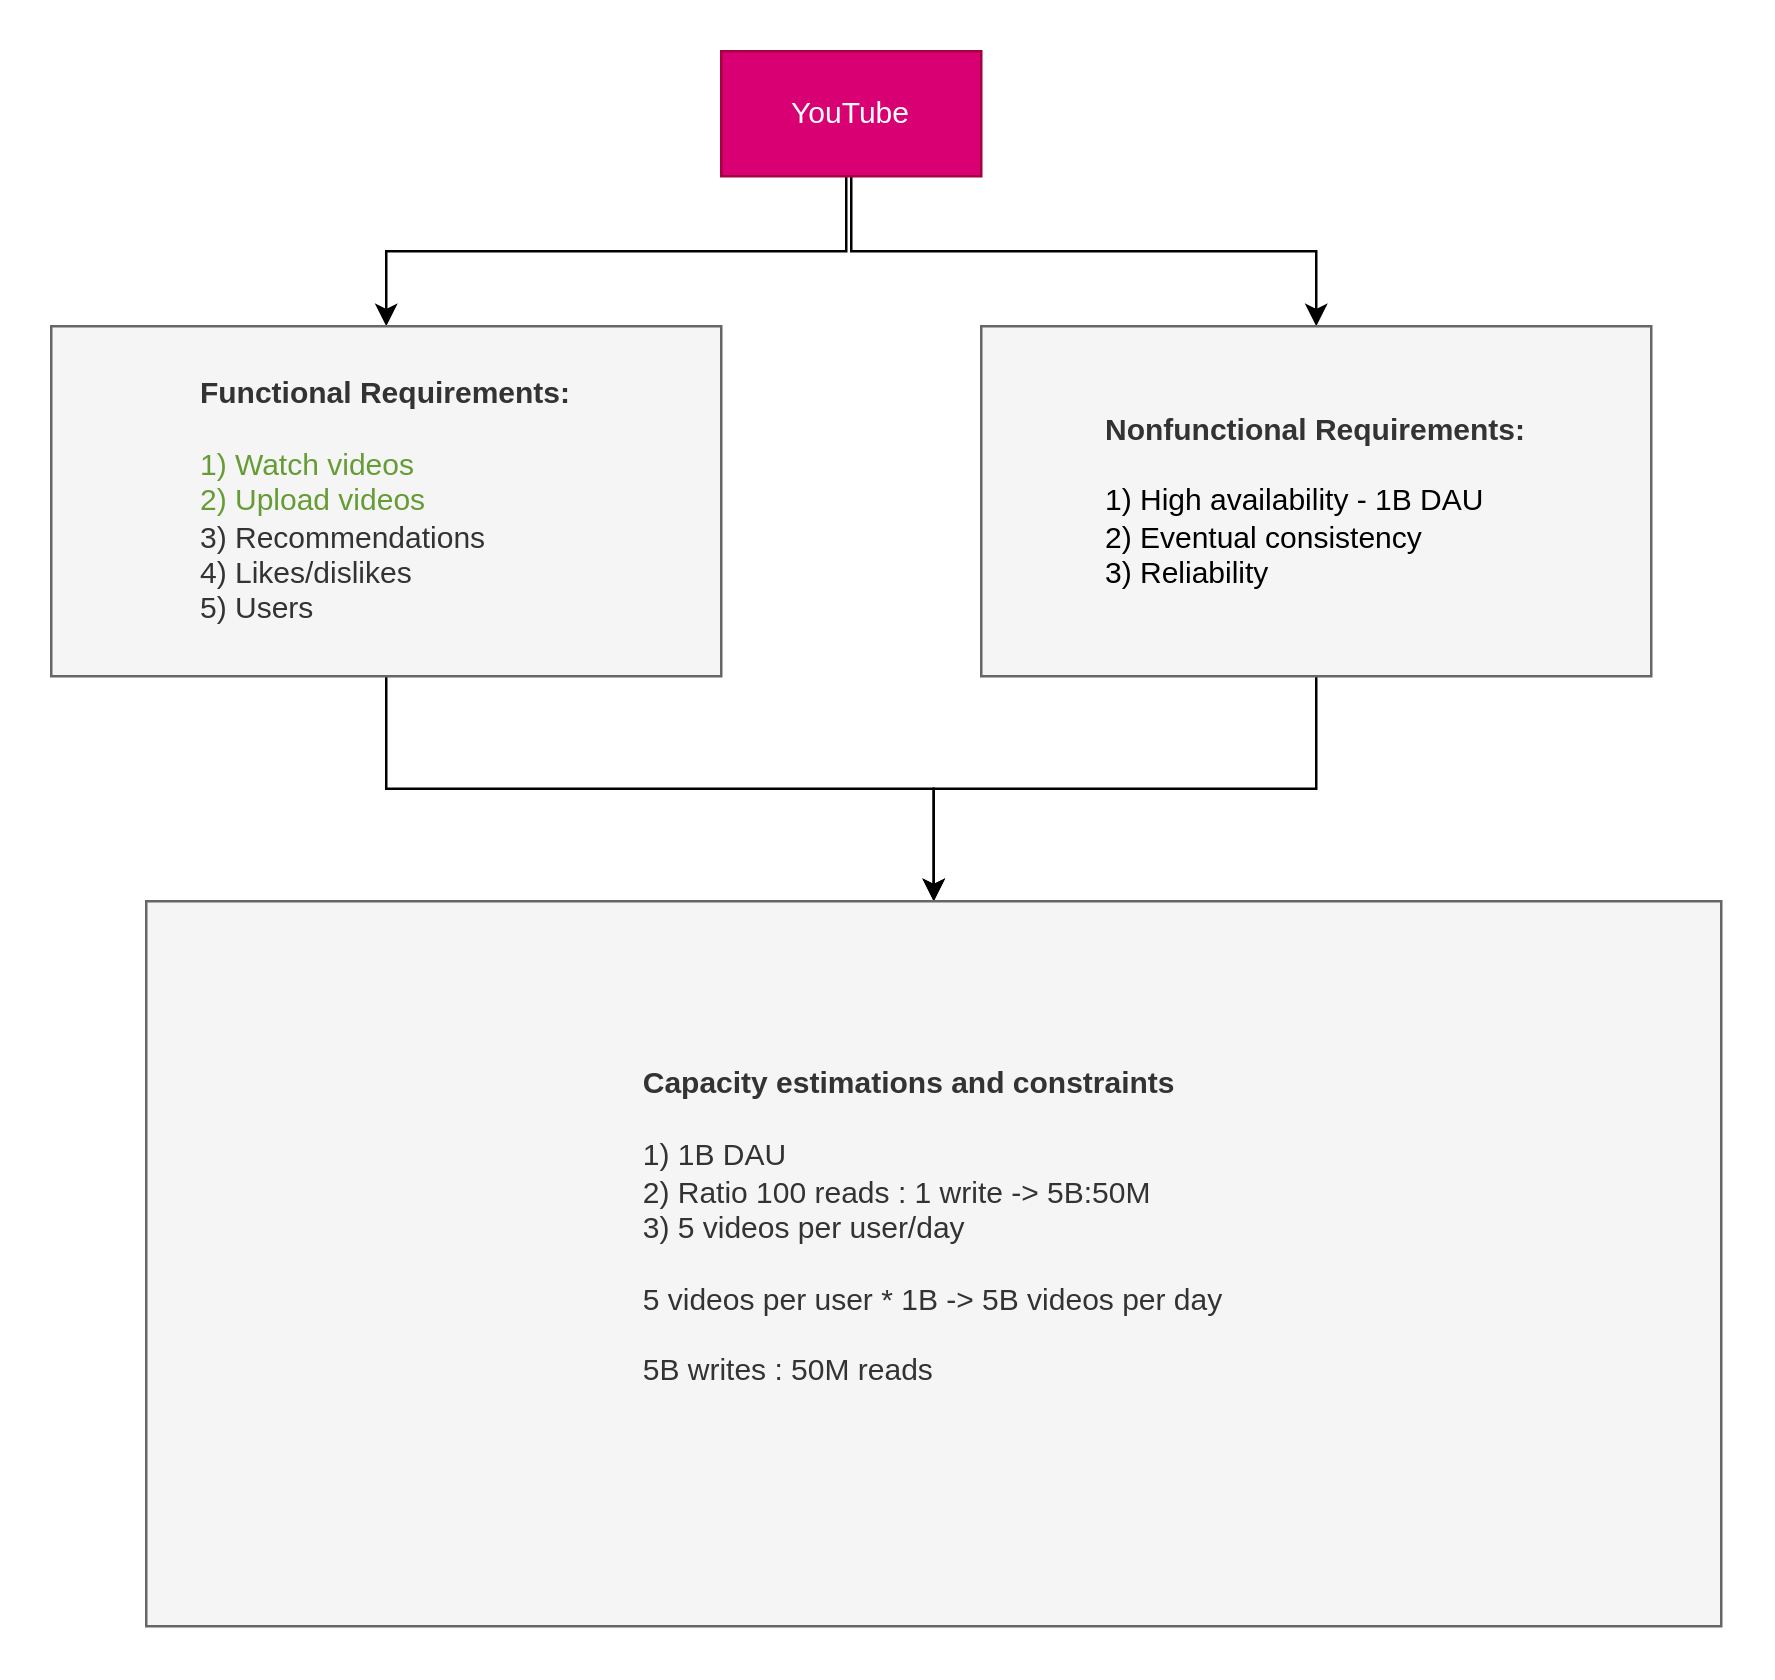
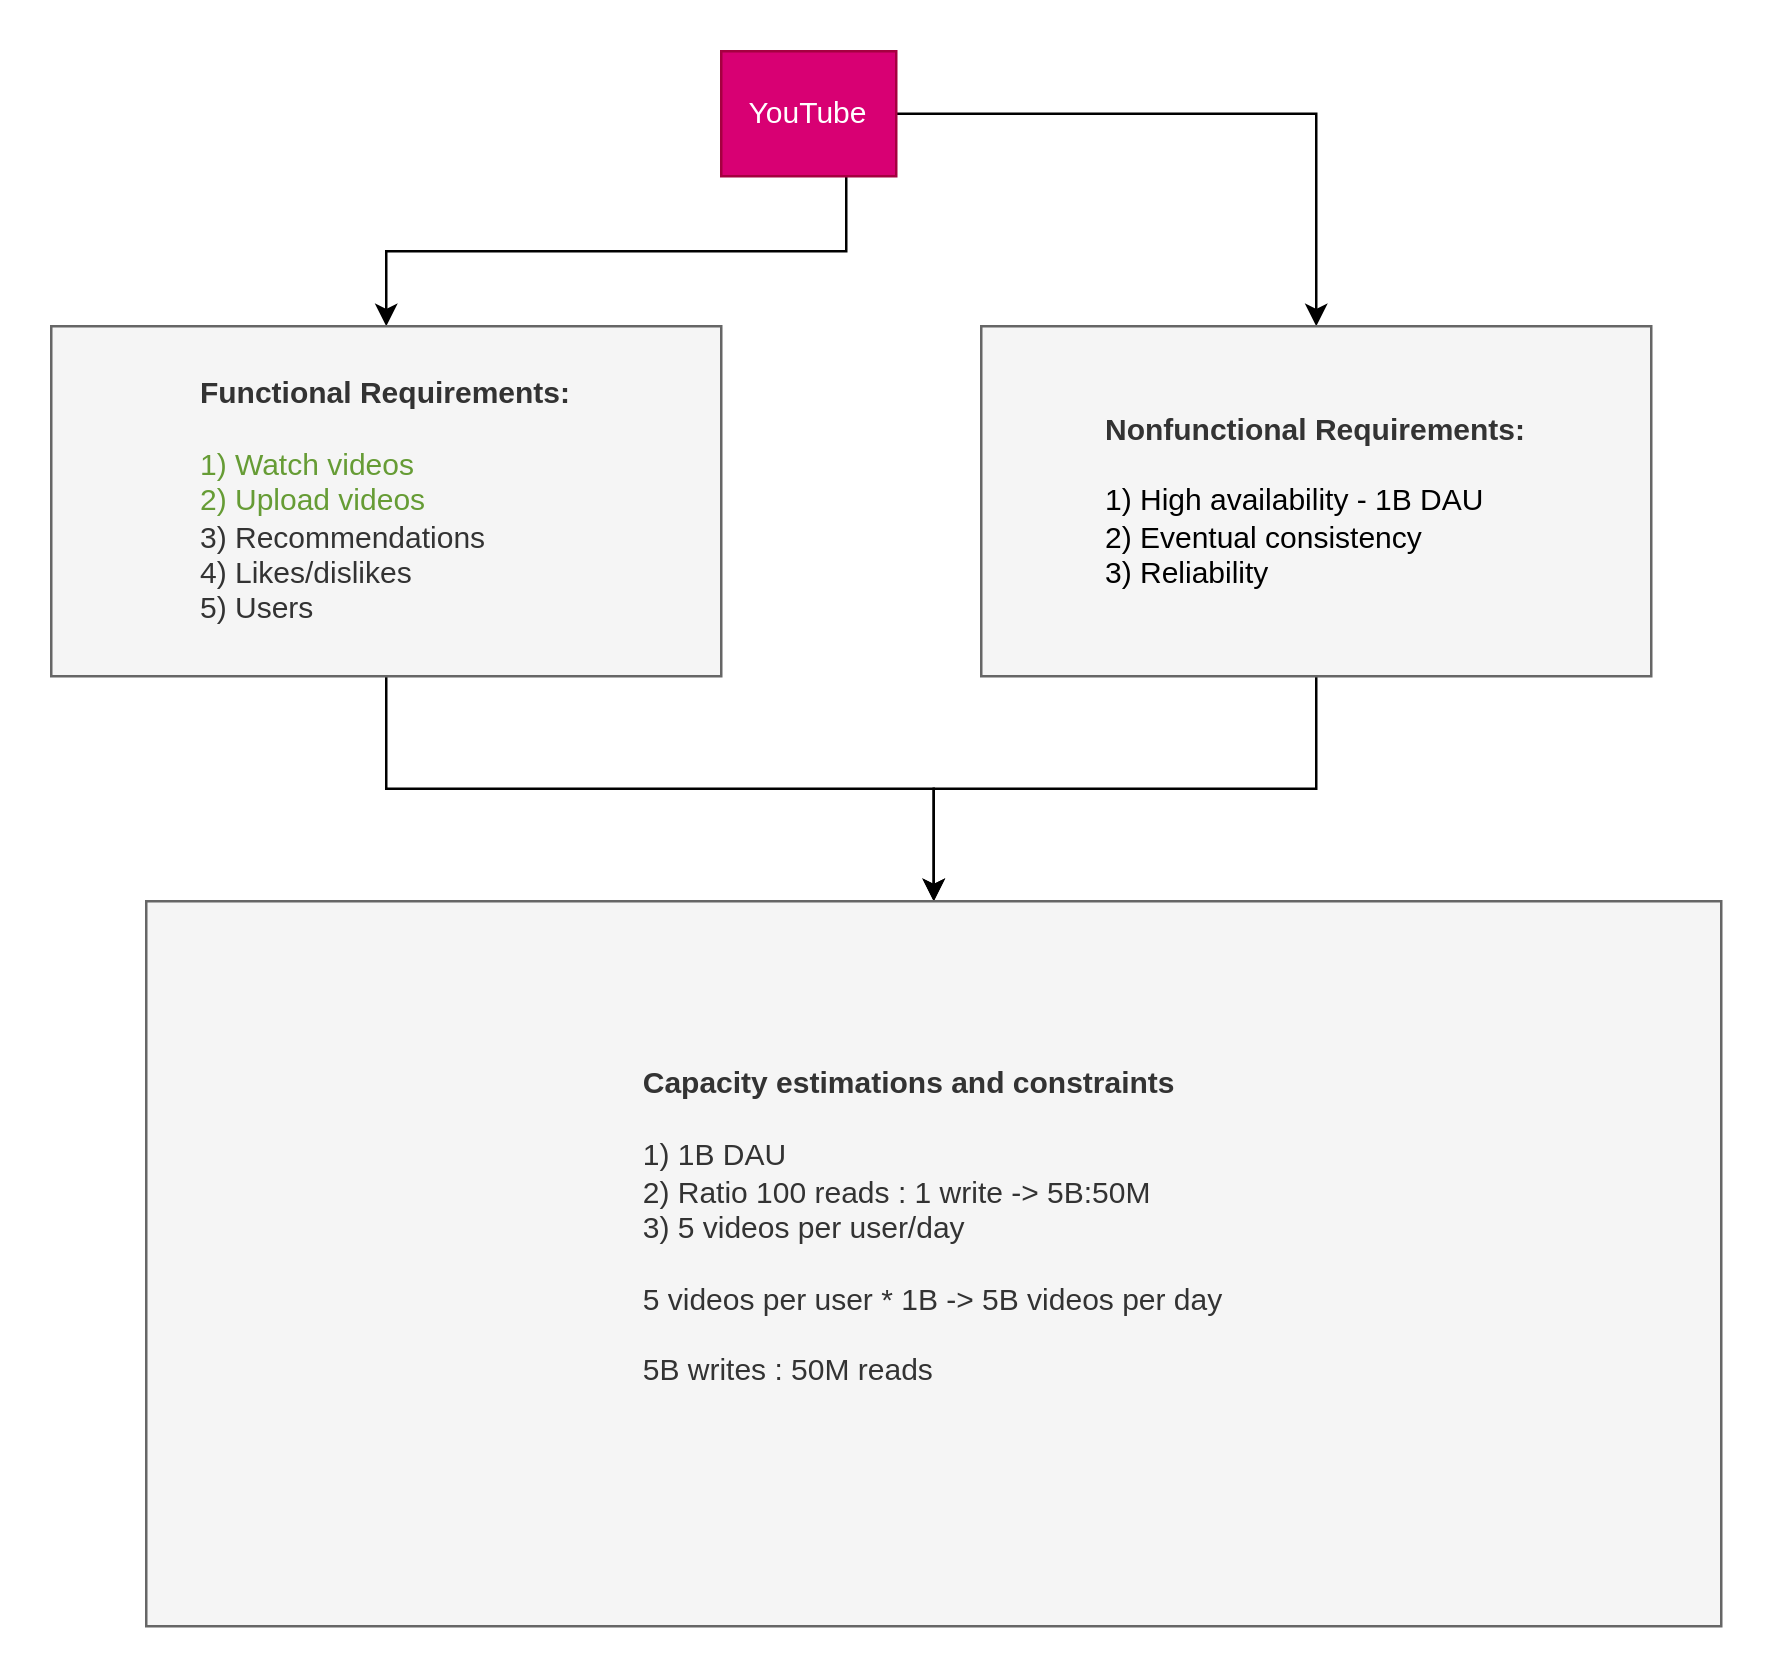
node "YouTube": size 260x125 -> 175x125
